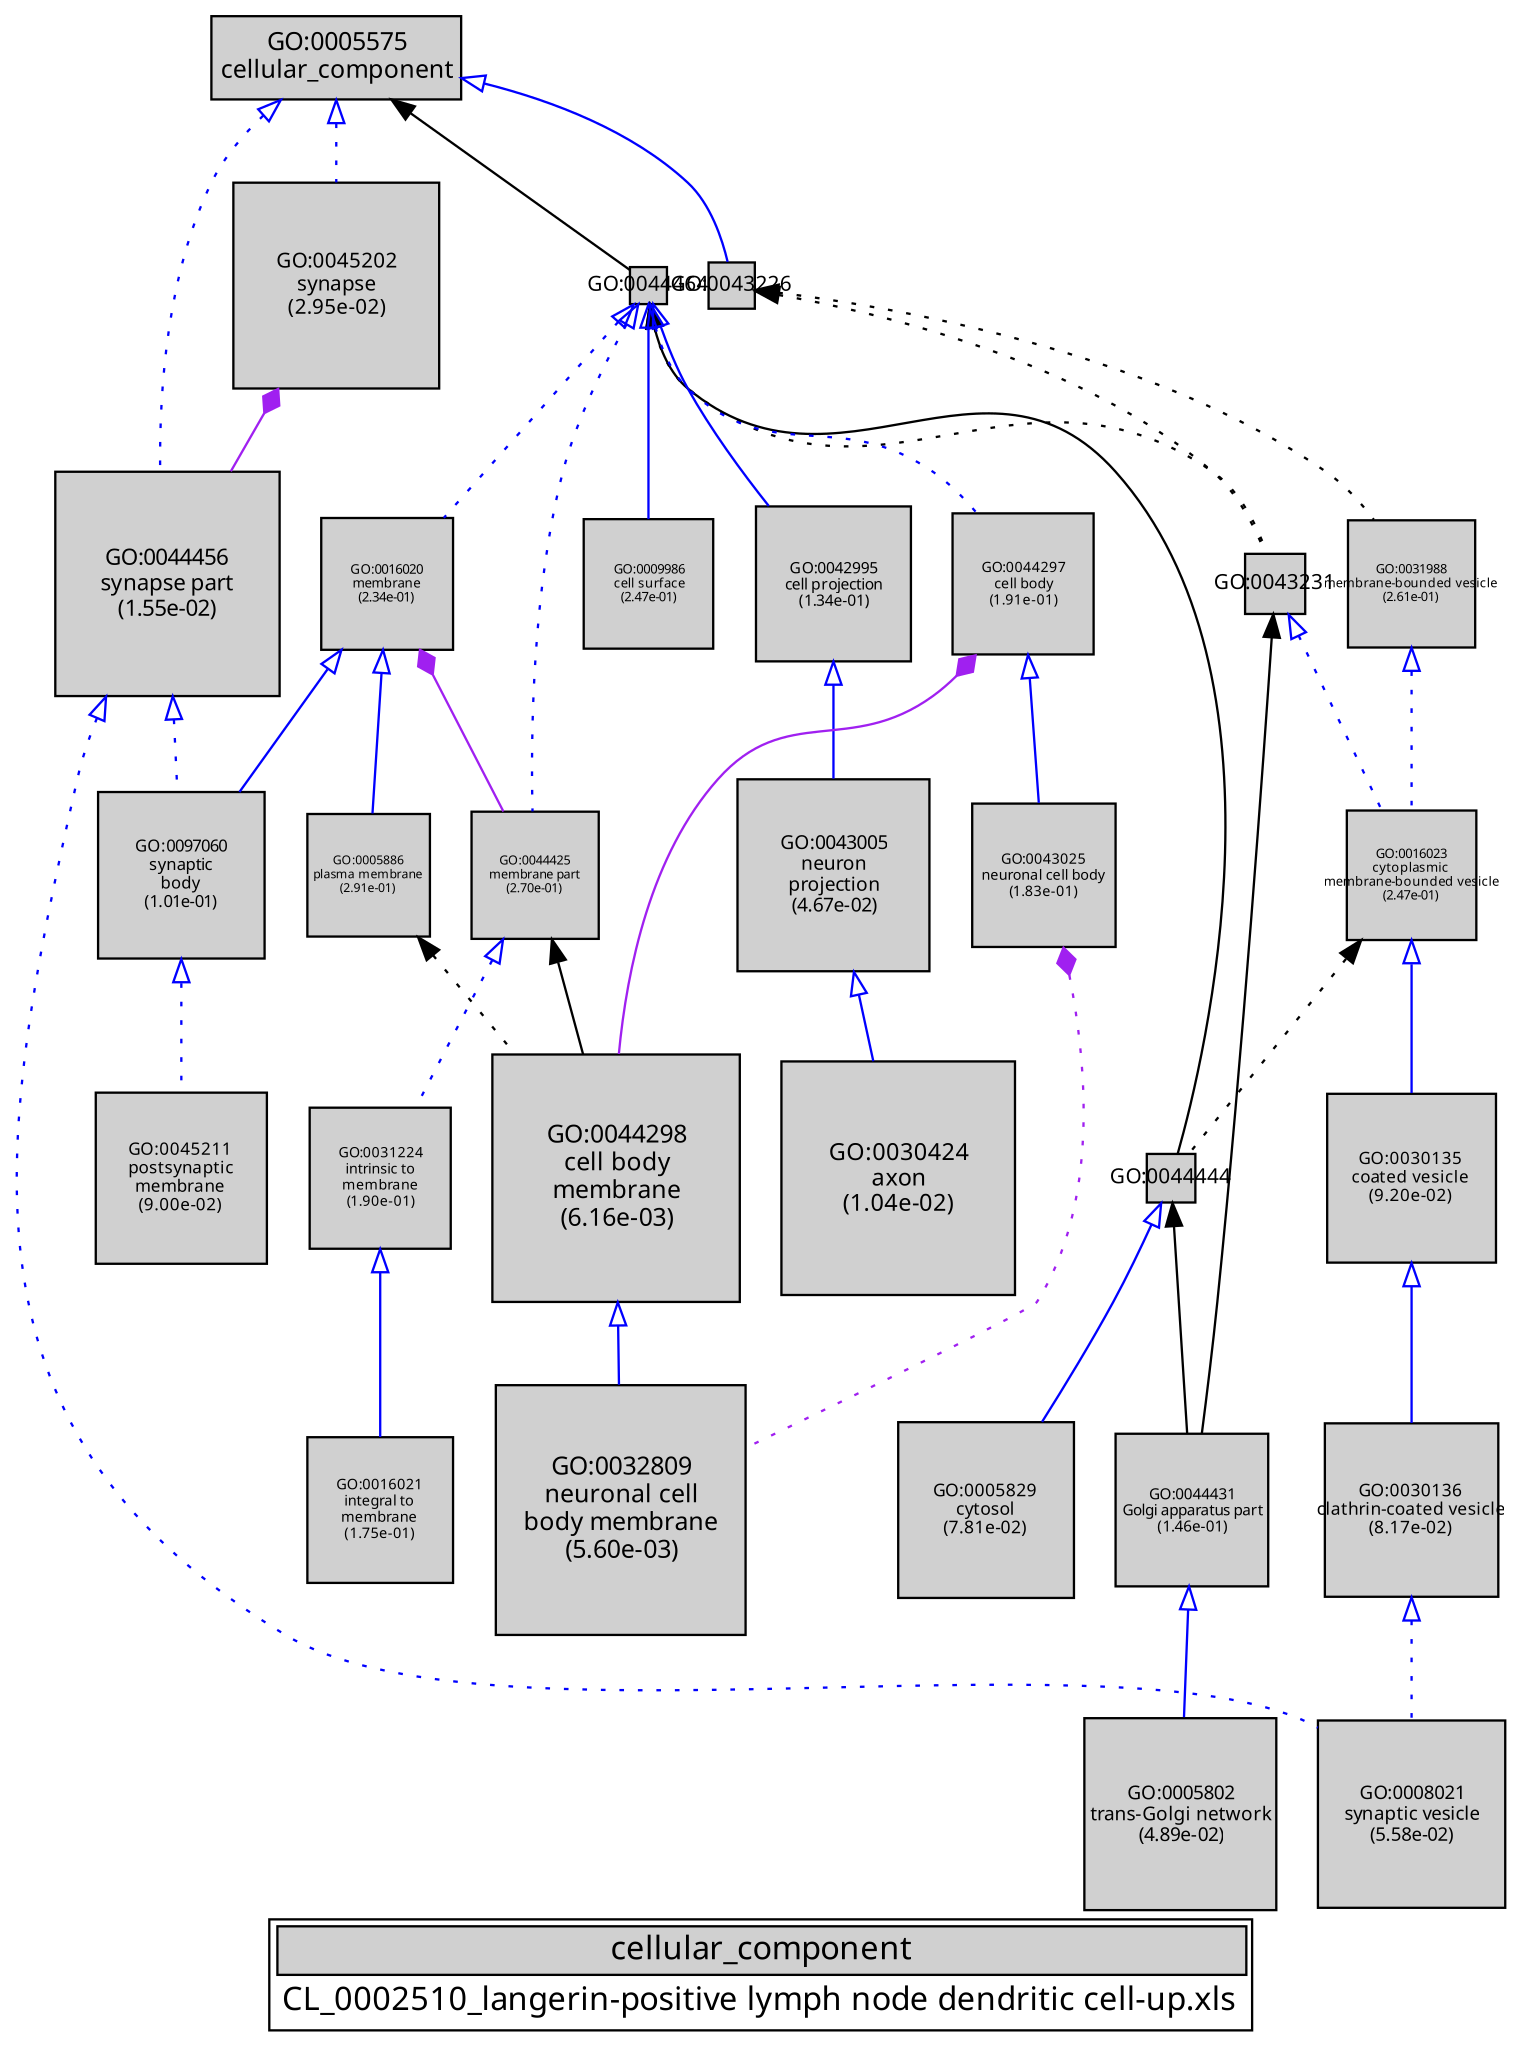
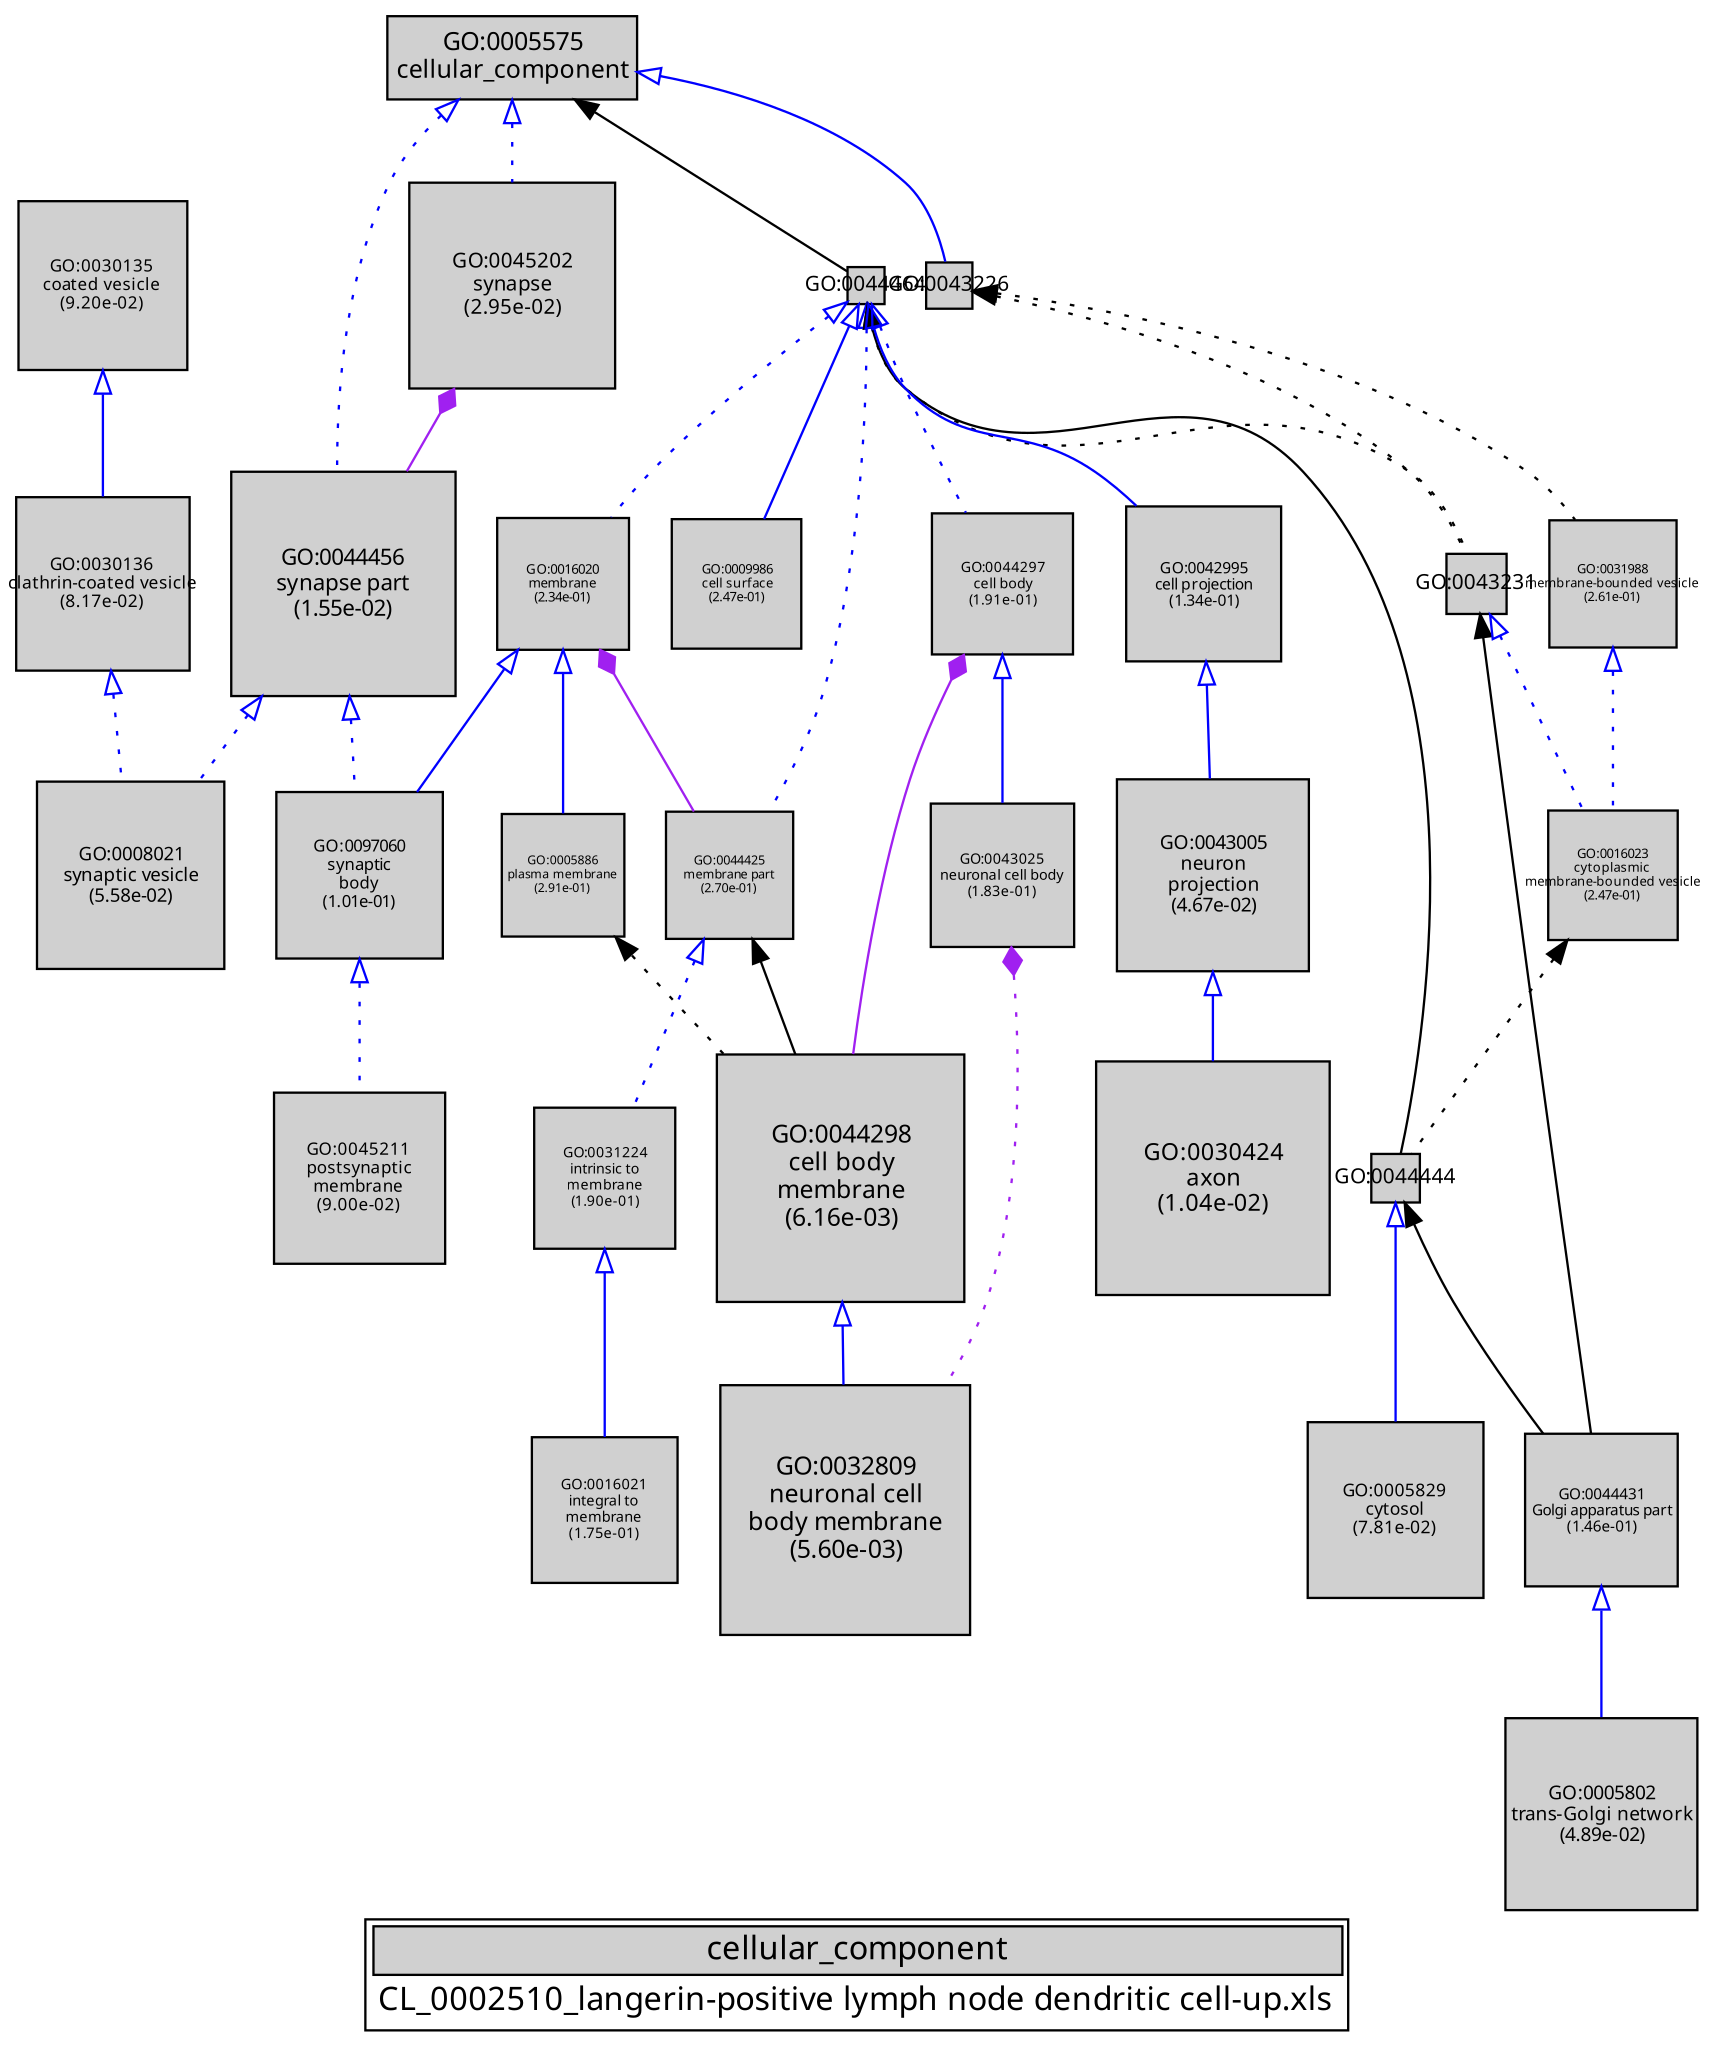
edge "GO:0030135" -> "GO:0016023": removed
